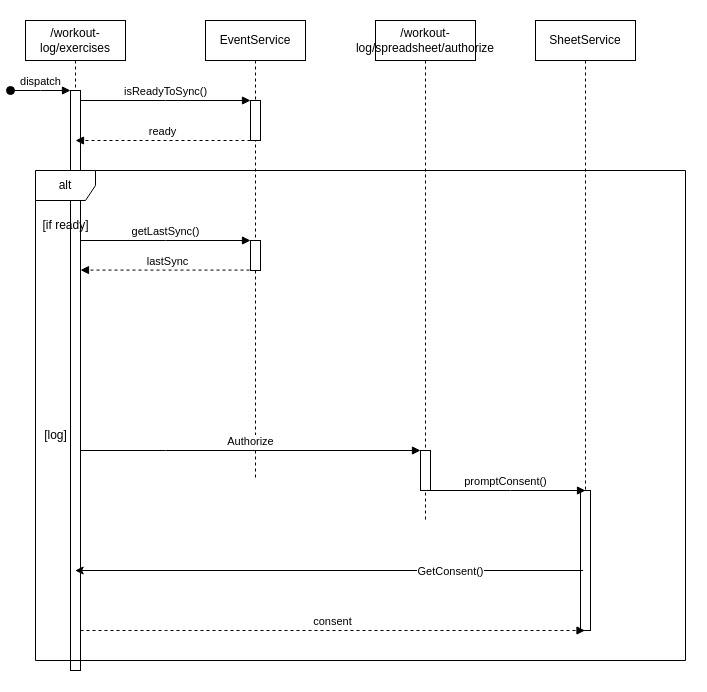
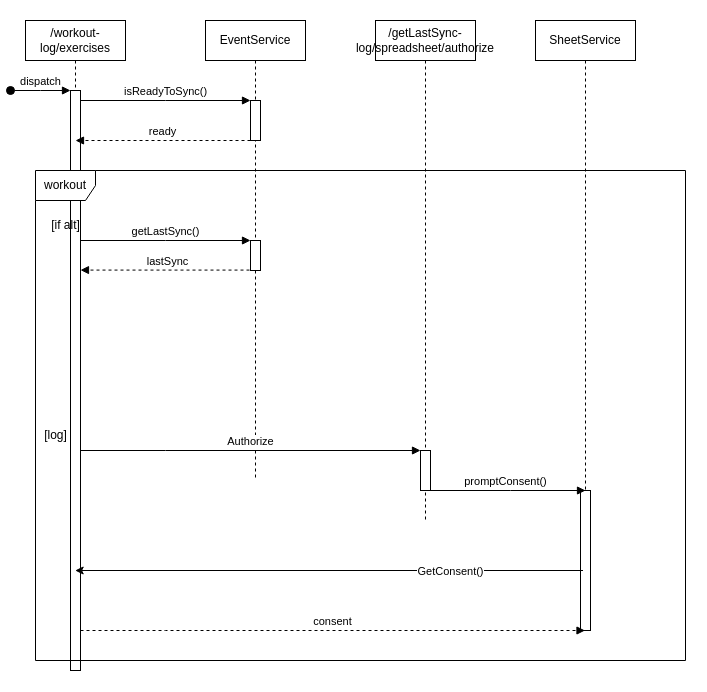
node "/workout-log/spreadsheet/authorize": label "/workout-log/spreadsheet/authorize" -> "/getLastSync-log/spreadsheet/authorize"
node "alt": label "alt" -> "workout"
node "[if ready]": label "[if ready]" -> "[if alt]"
